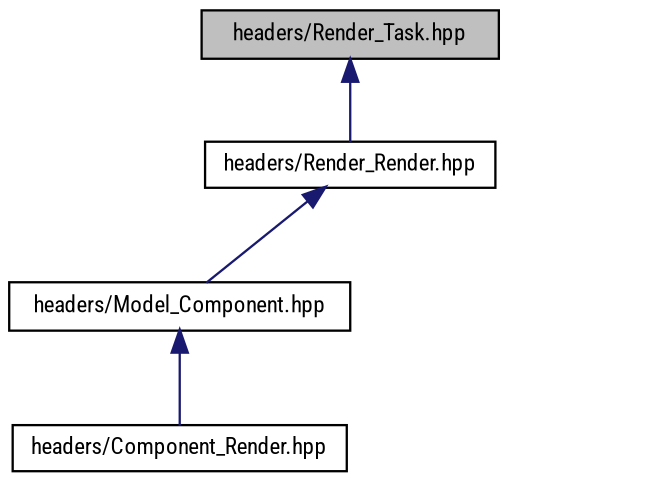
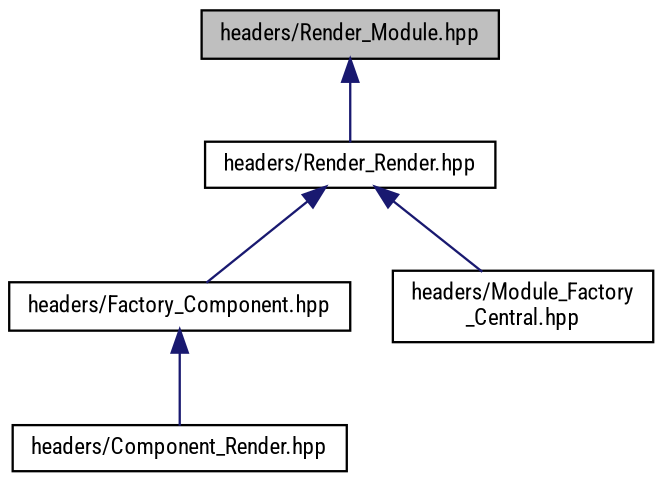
node "headers/Render_Task.hpp": label "headers/Render_Task.hpp" -> "headers/Render_Module.hpp"
node "headers/Model_Component.hpp": label "headers/Model_Component.hpp" -> "headers/Factory_Component.hpp"
node "headers/Module_Factory _Central.hpp": added
